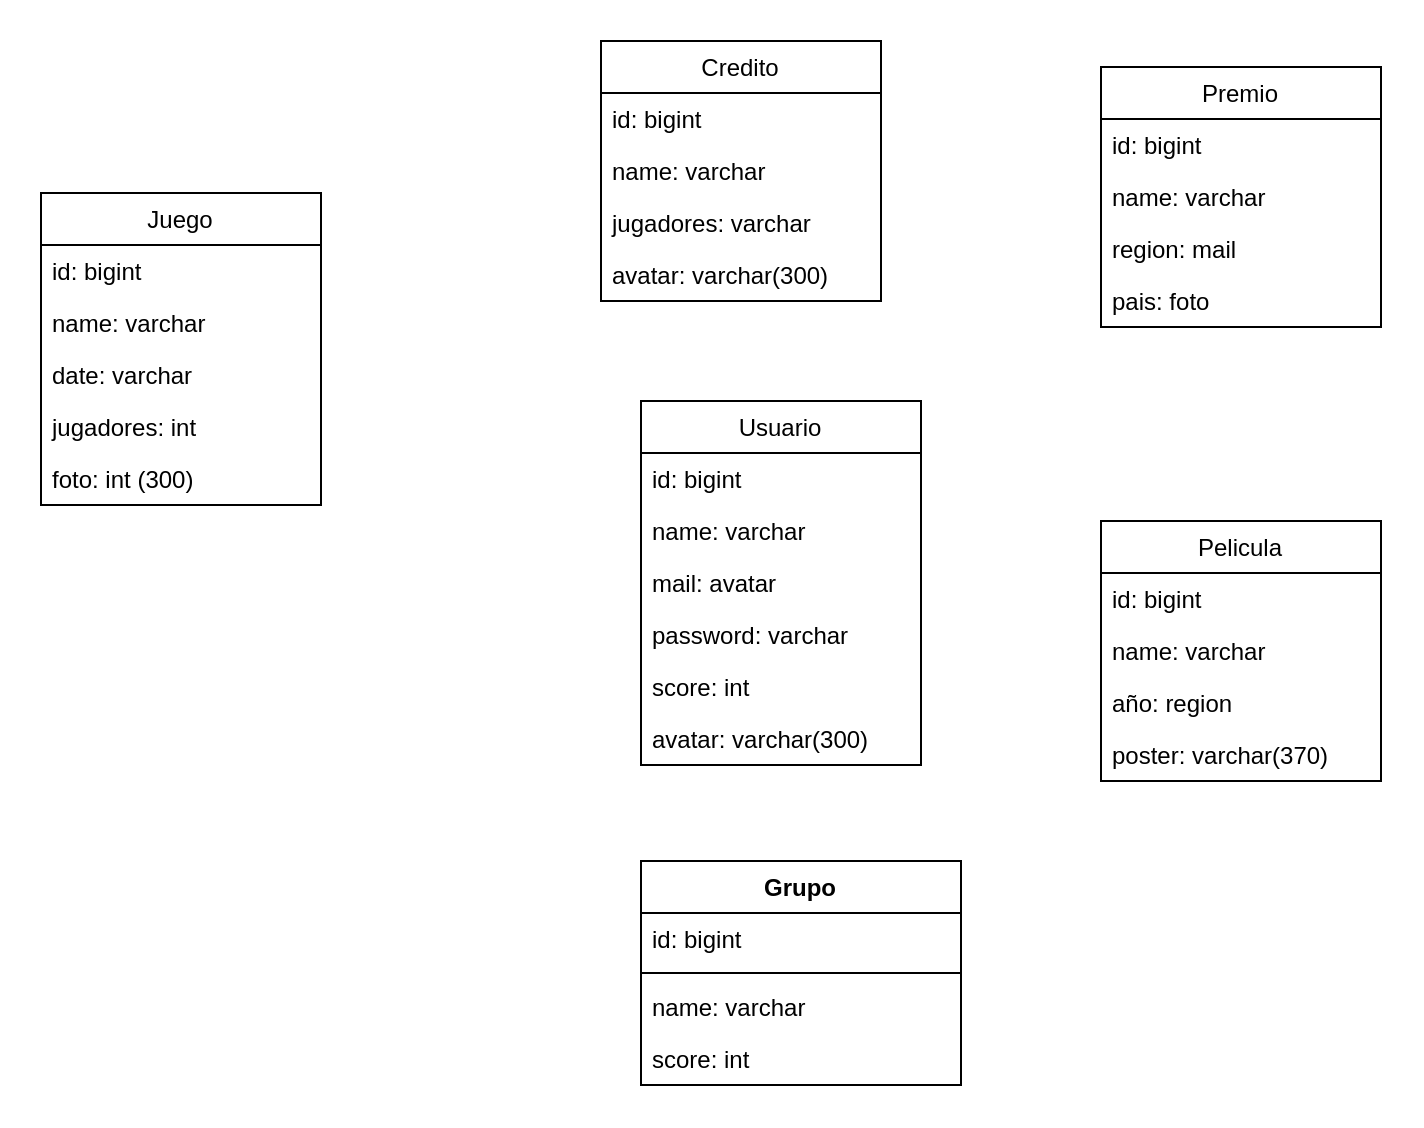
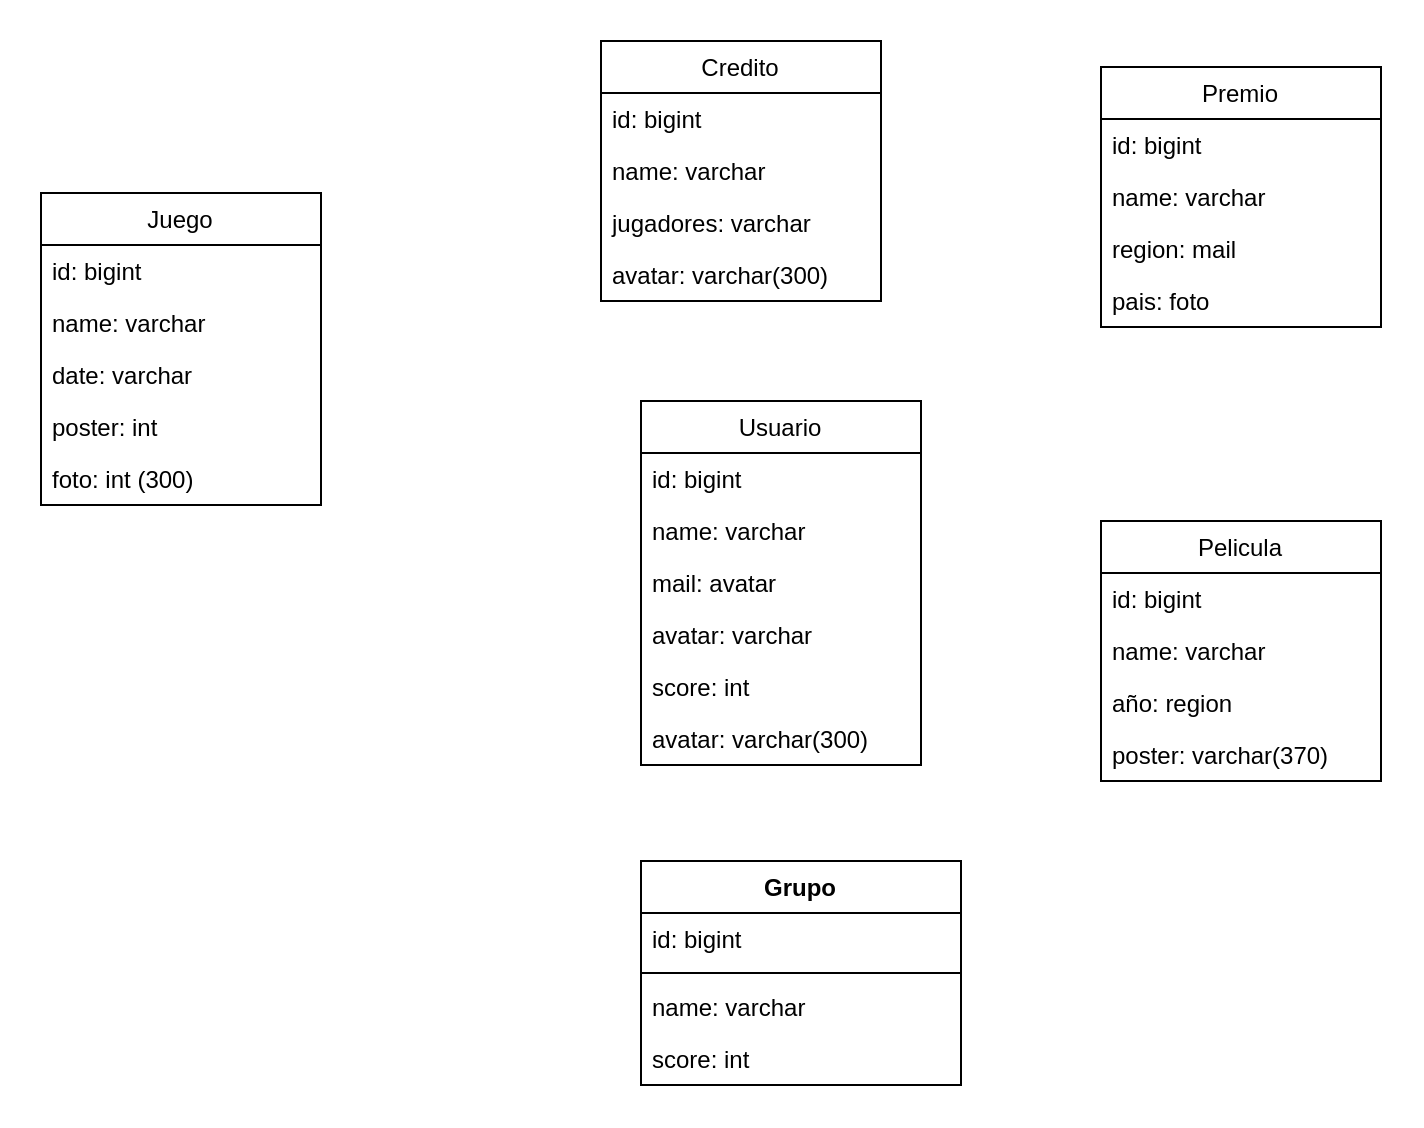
node "jugadores: int": label "jugadores: int" -> "poster: int"
node "password: varchar": label "password: varchar" -> "avatar: varchar"
